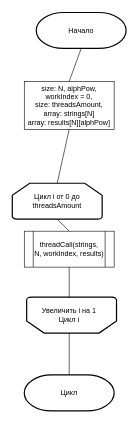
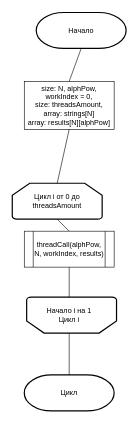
node "threadCall(strings, N, workIndex, results)": label "threadCall(strings, N, workIndex, results)" -> "threadCall(alphPow, N, workIndex, results)"
node "Увеличить i на 1 Цикл i": label "Увеличить i на 1 Цикл i" -> "Начало i на 1 Цикл i"
